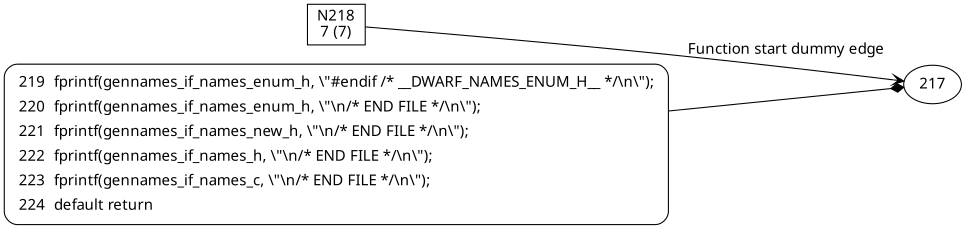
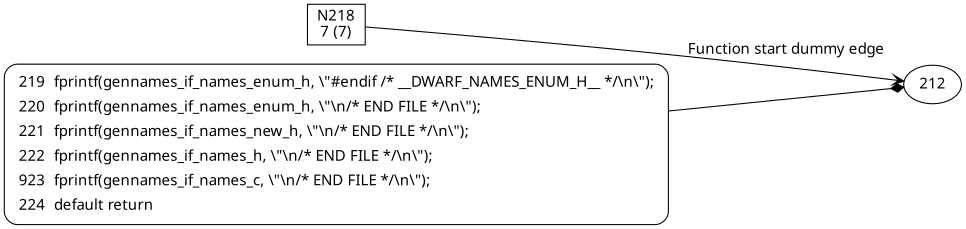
node "217": label "217" -> "212"
node "219": text "223" -> "923"
